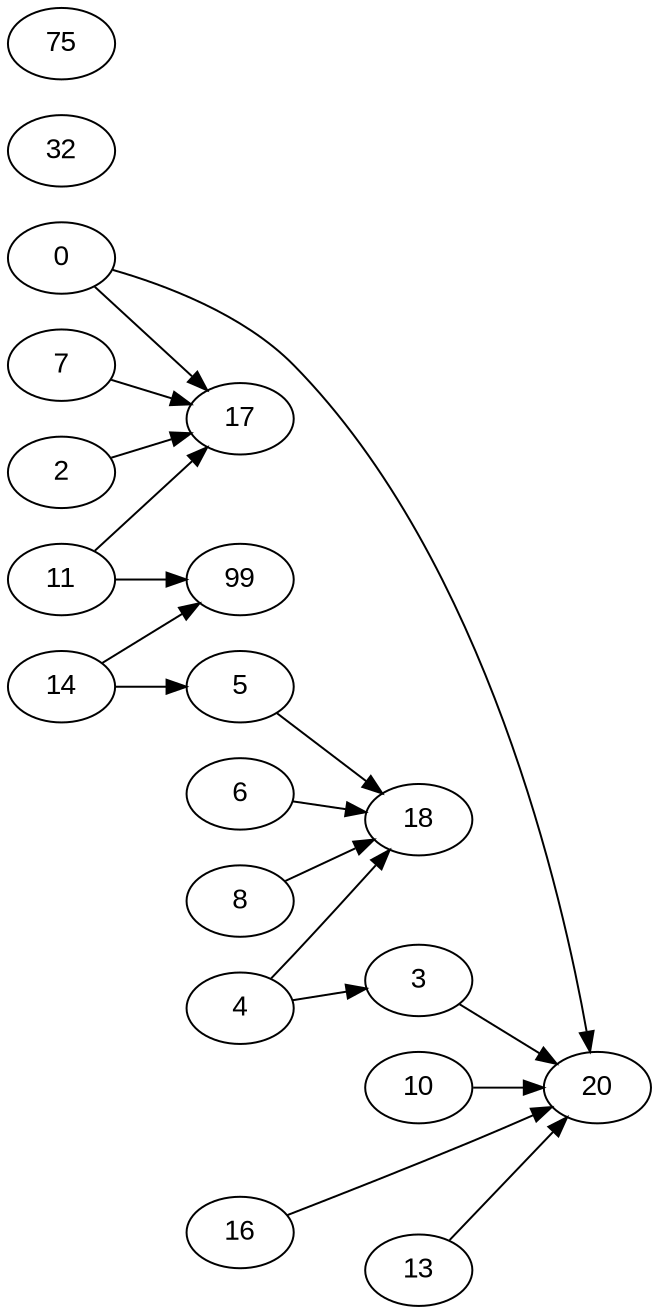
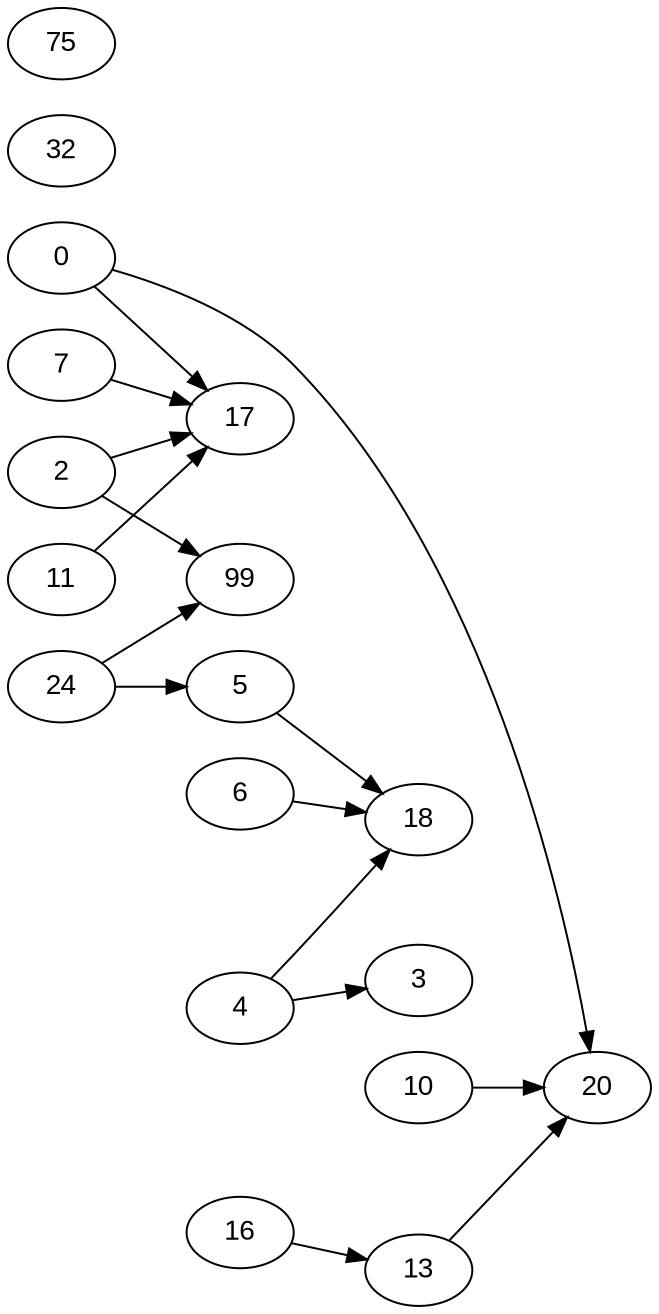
edge "11" -> "99": now "2" -> "99"
node "14": label "14" -> "24"
node "8": removed
edge "3" -> "20": removed
edge "16" -> "20": now "16" -> "13"
